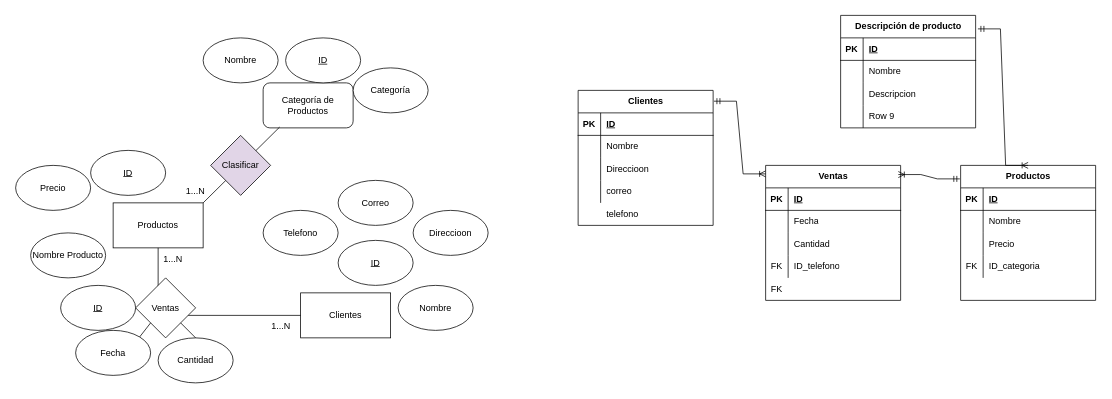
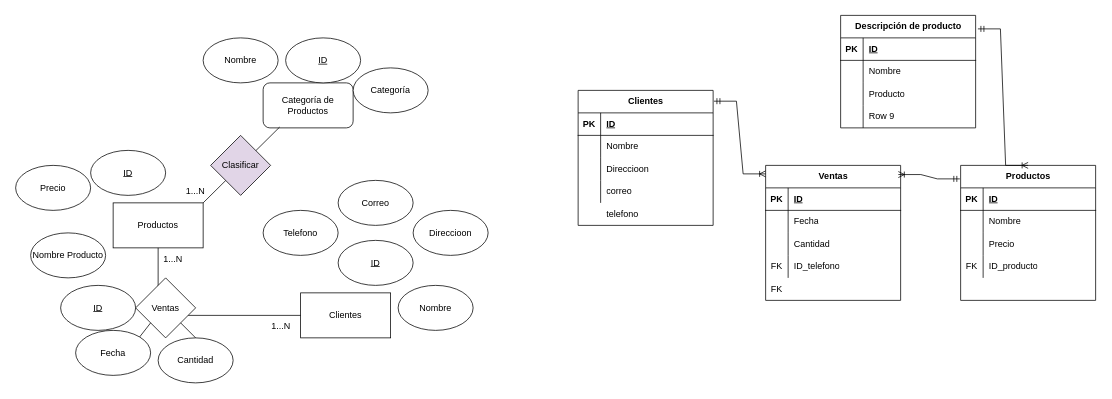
node "Descripcion": label "Descripcion" -> "Producto"
node "ID_categoria": label "ID_categoria" -> "ID_producto"
